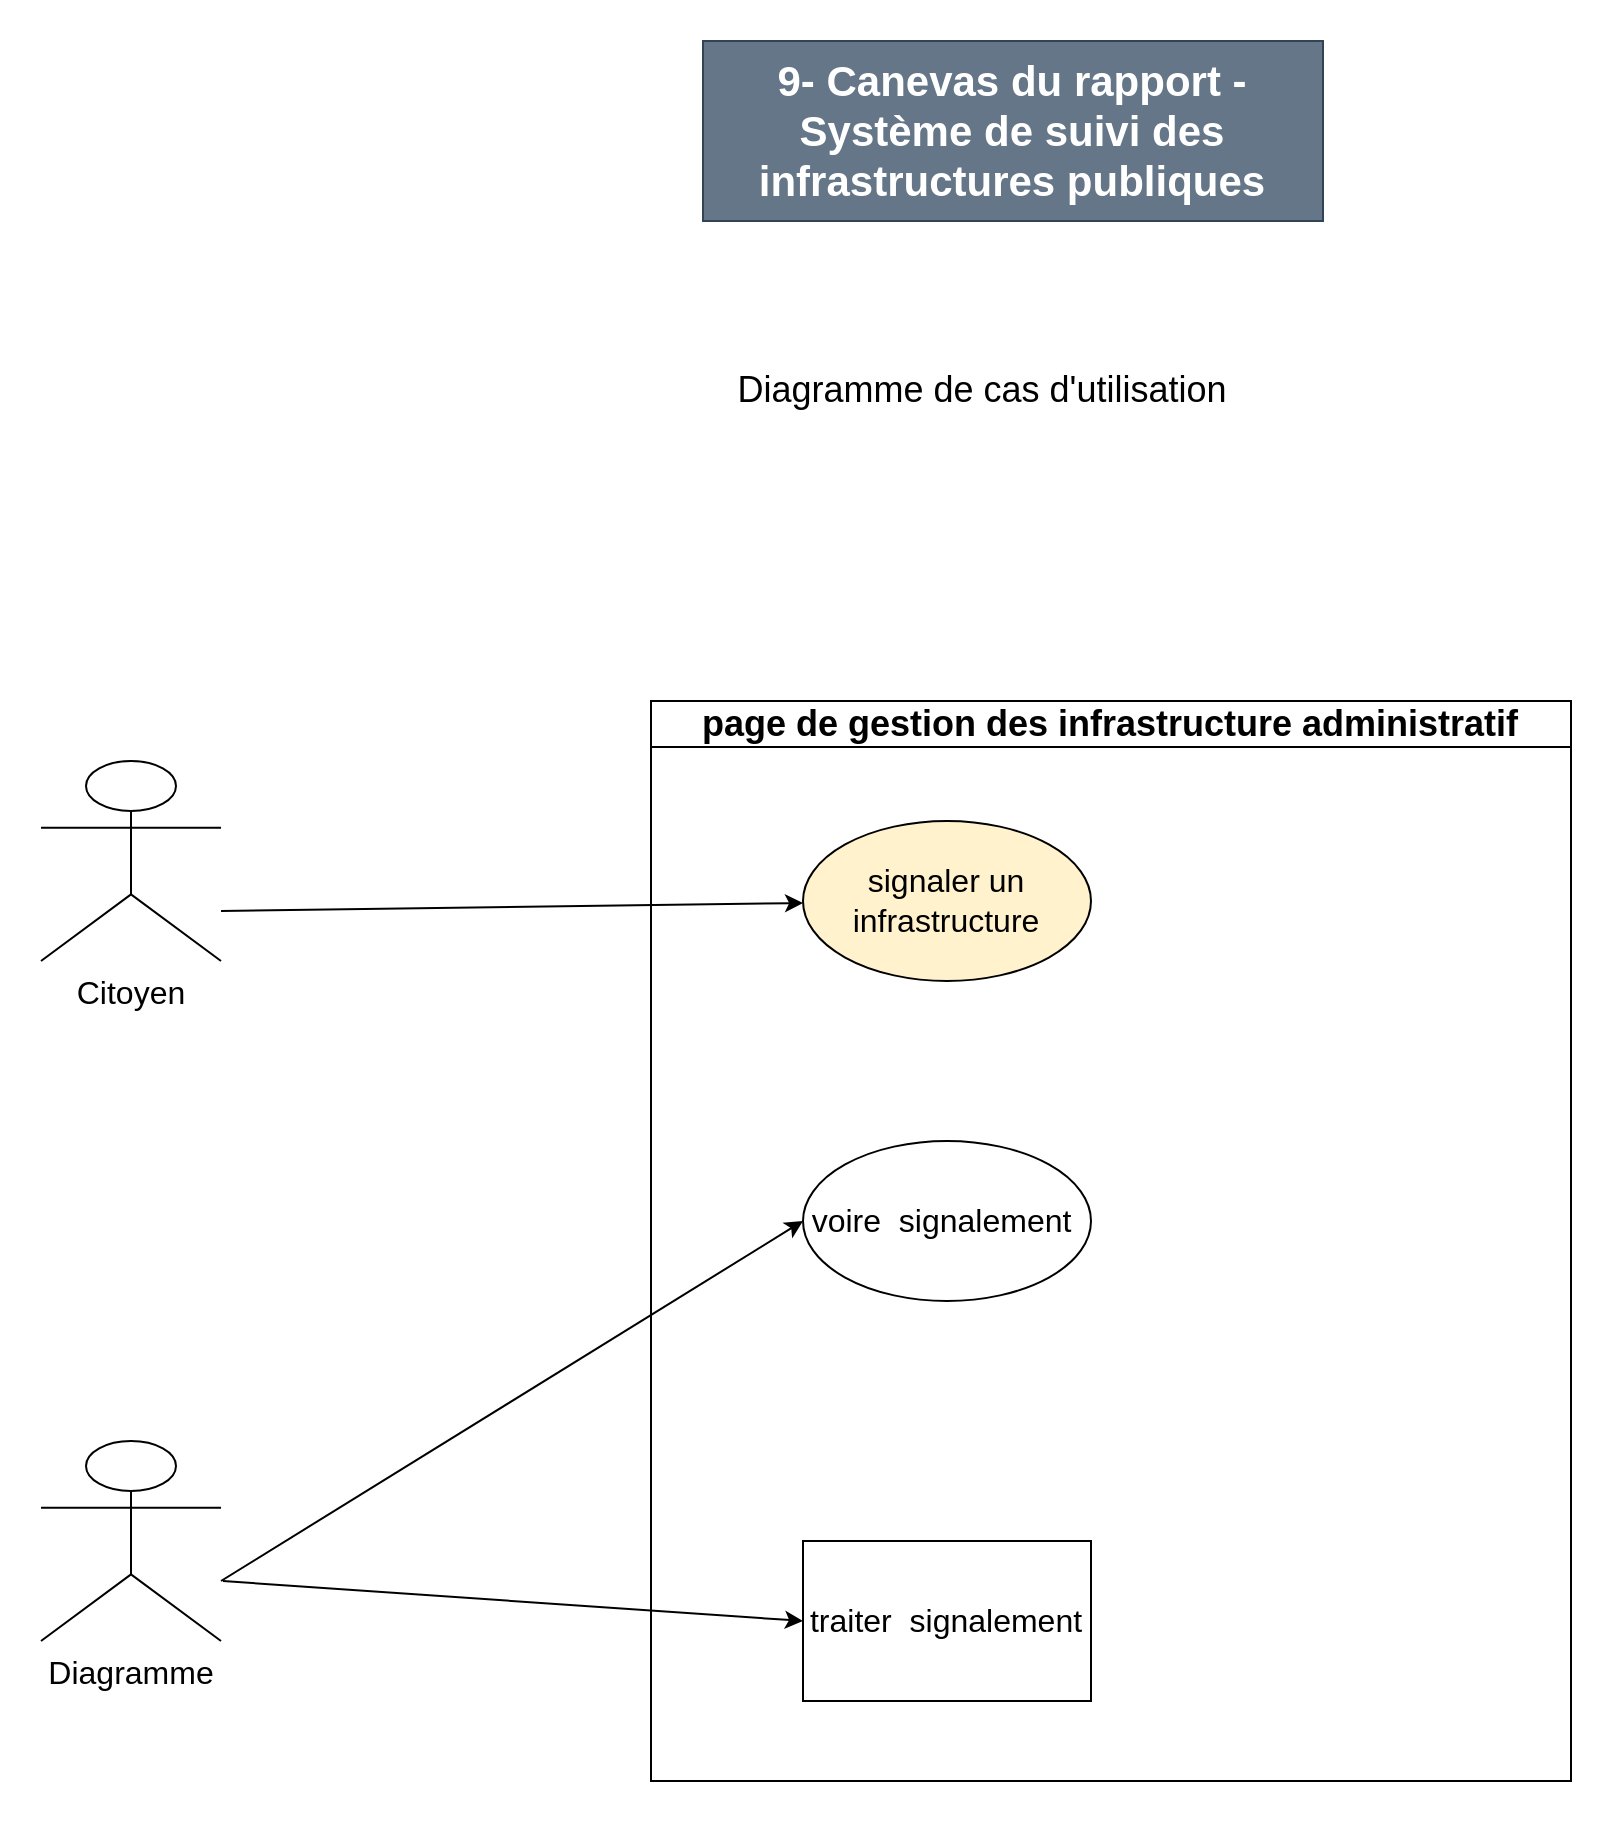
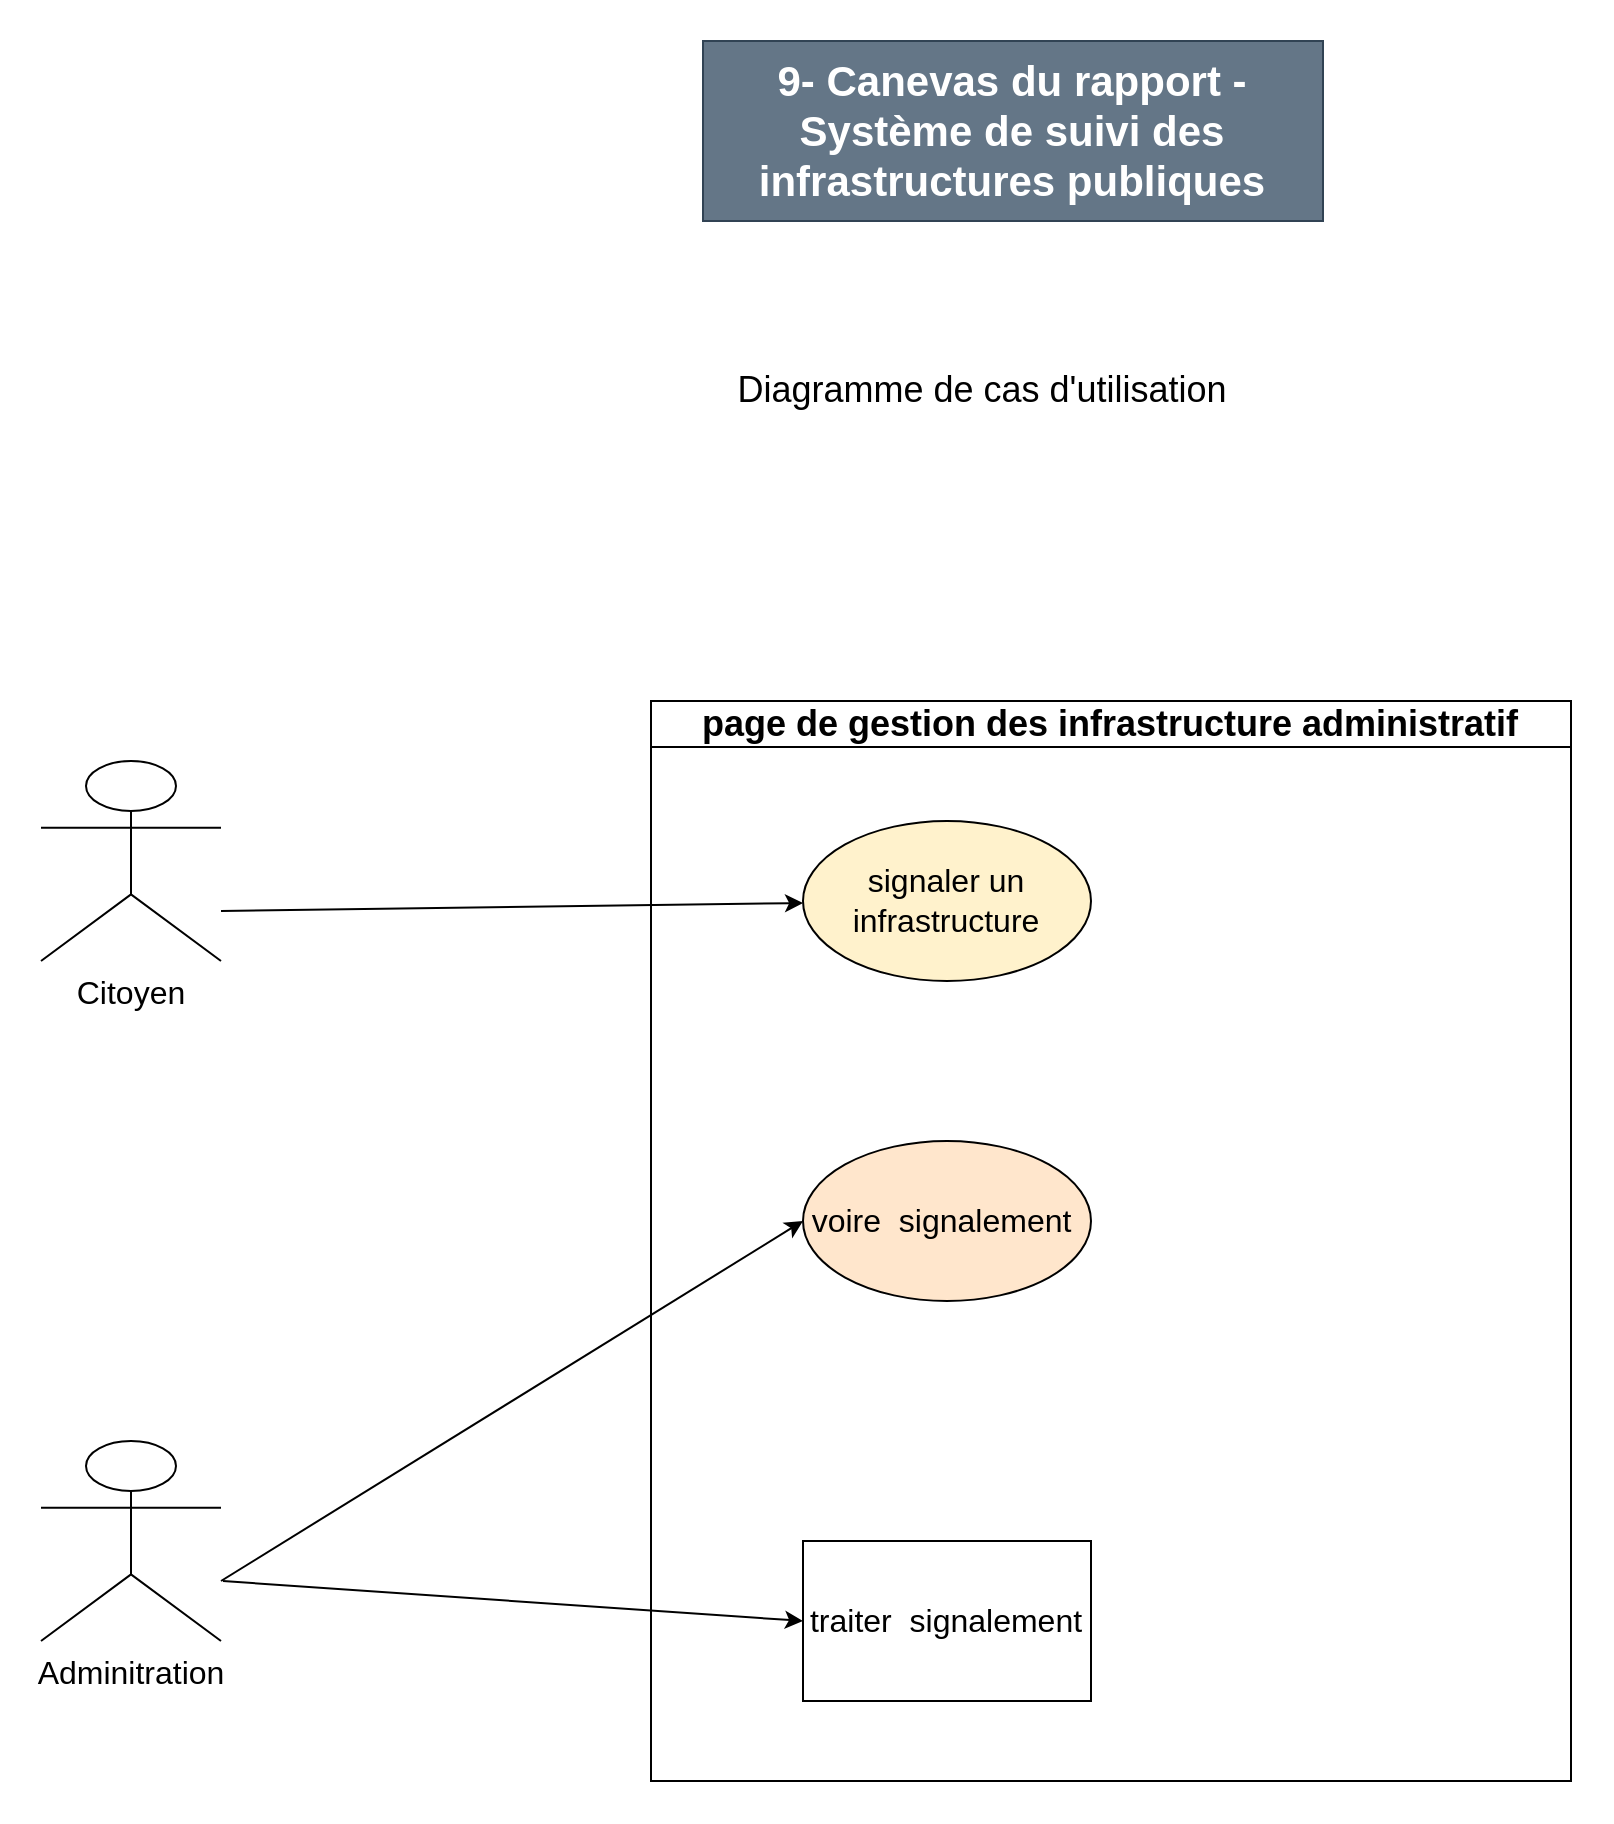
node "voire signalement": fillcolor #ffffff -> #ffe6cc
node "Diagramme": label "Diagramme" -> "Adminitration"
